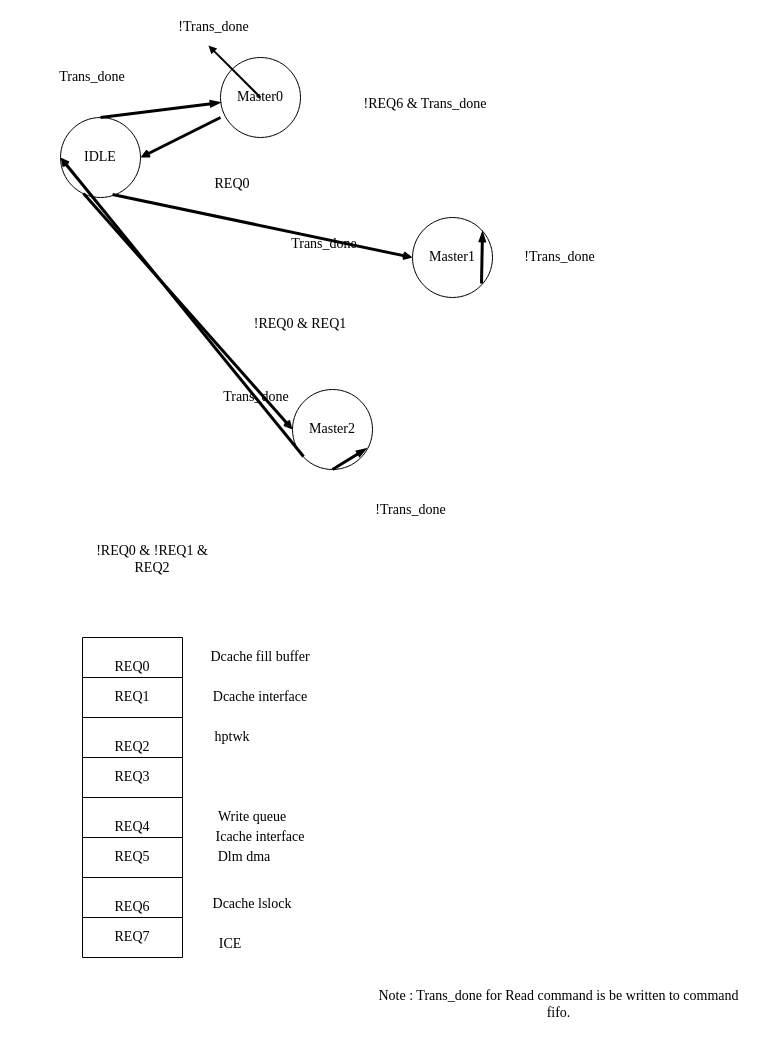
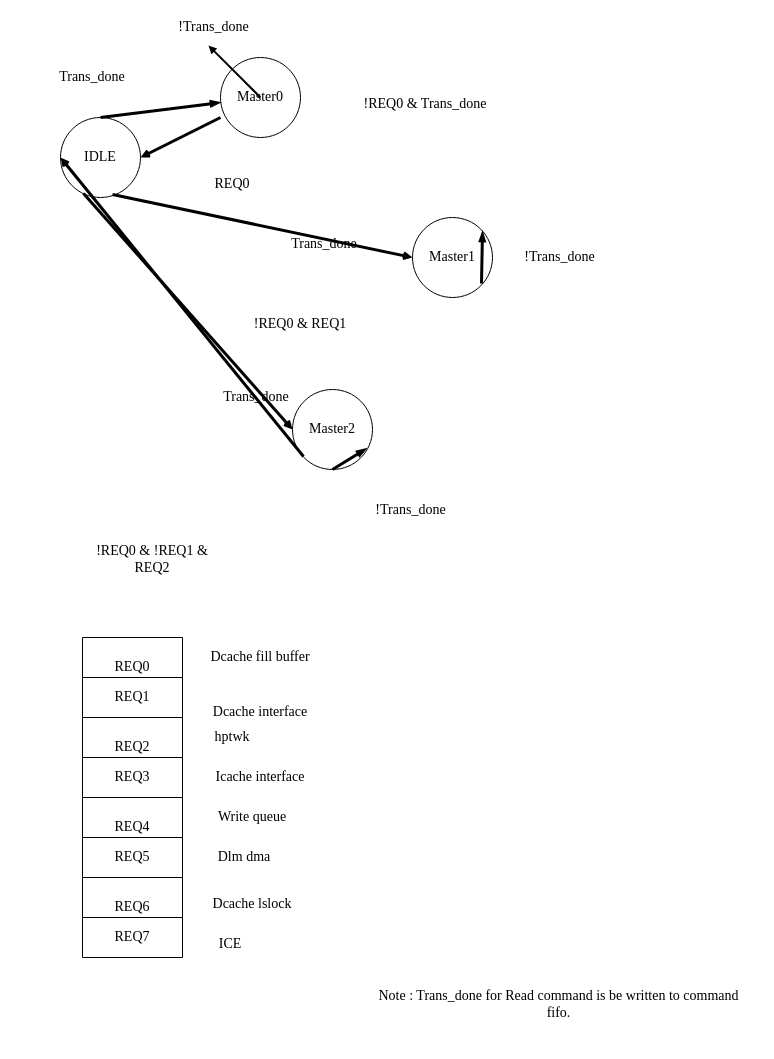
node "!REQ6 & Trans_done": label "!REQ6 & Trans_done" -> "!REQ0 & Trans_done"
node "Dcache interface": moved (261, 698) -> (261, 713)
node "Icache interface": moved (261, 838) -> (261, 778)
